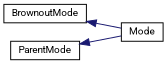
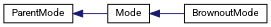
edge "Mode" -> "BrownoutMode": reversed
